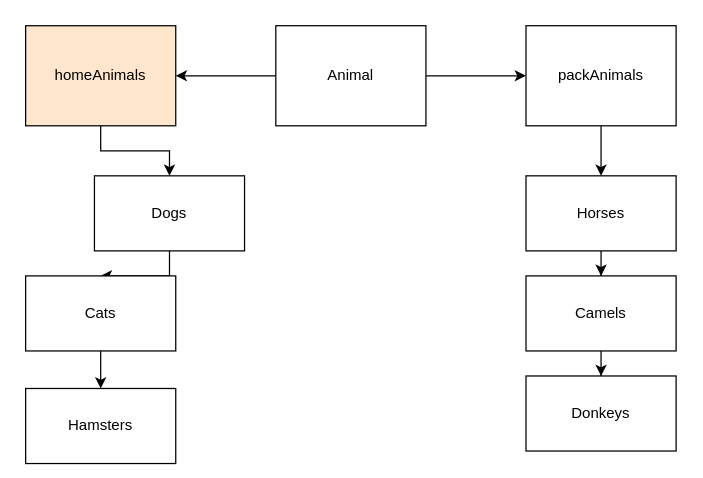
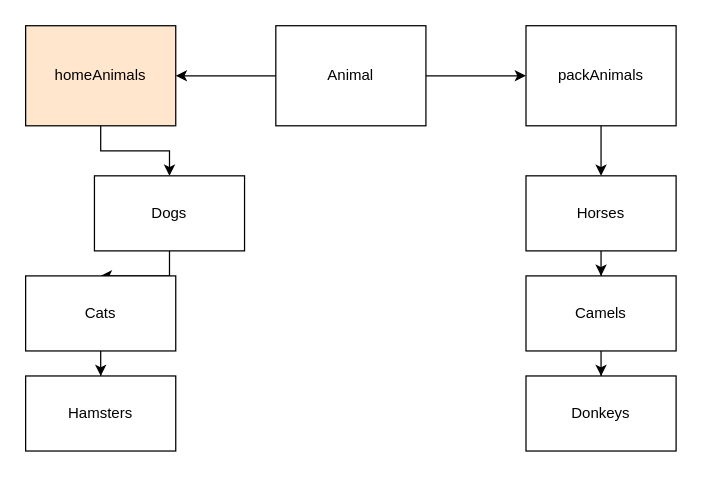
node "Hamsters": moved (101, 426) -> (101, 413)
